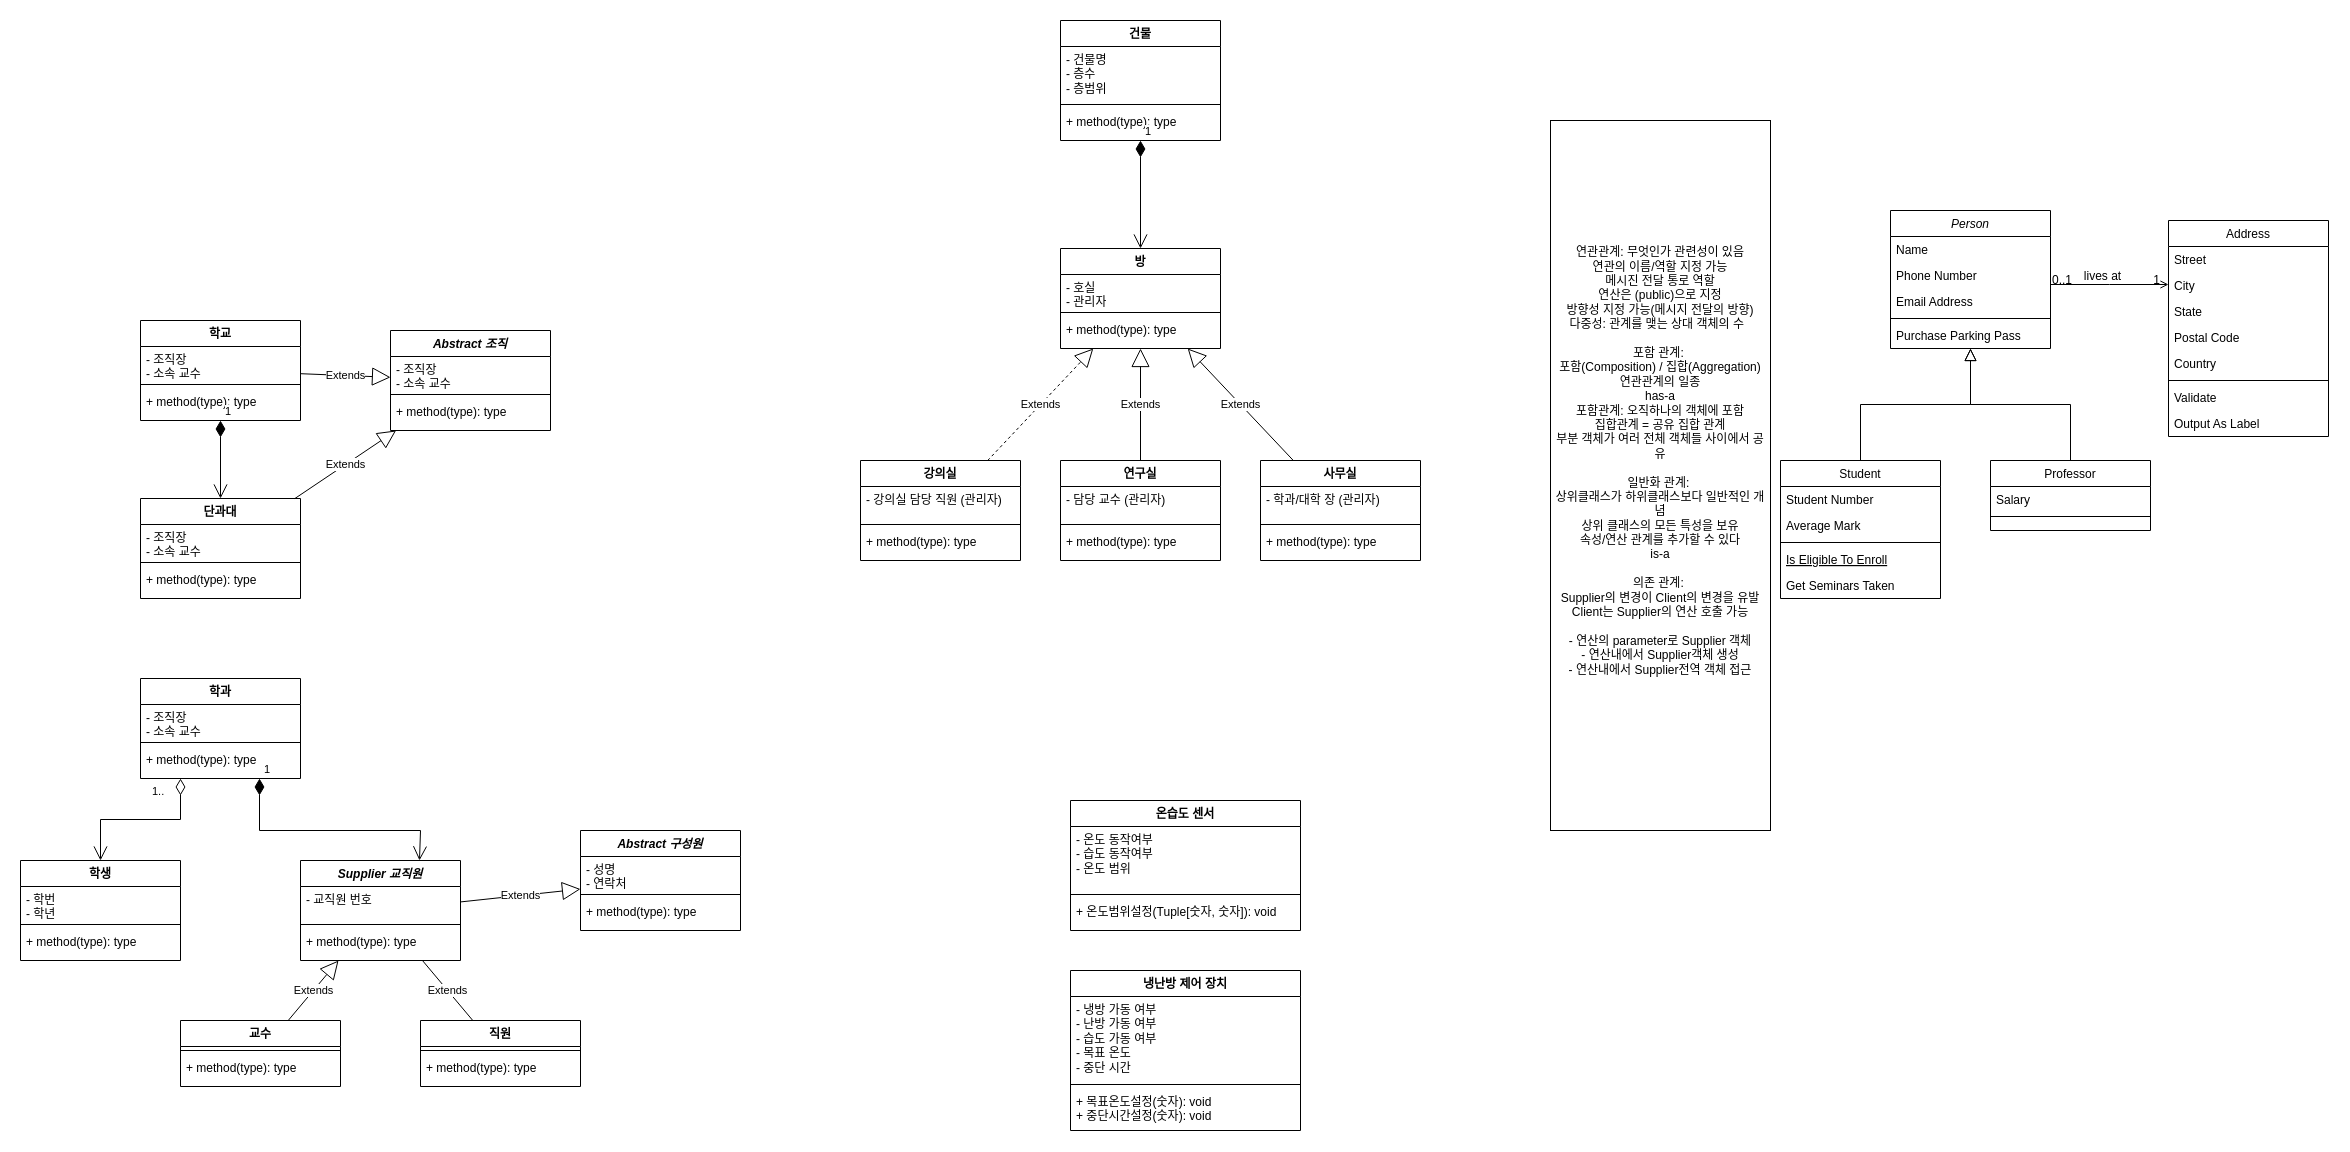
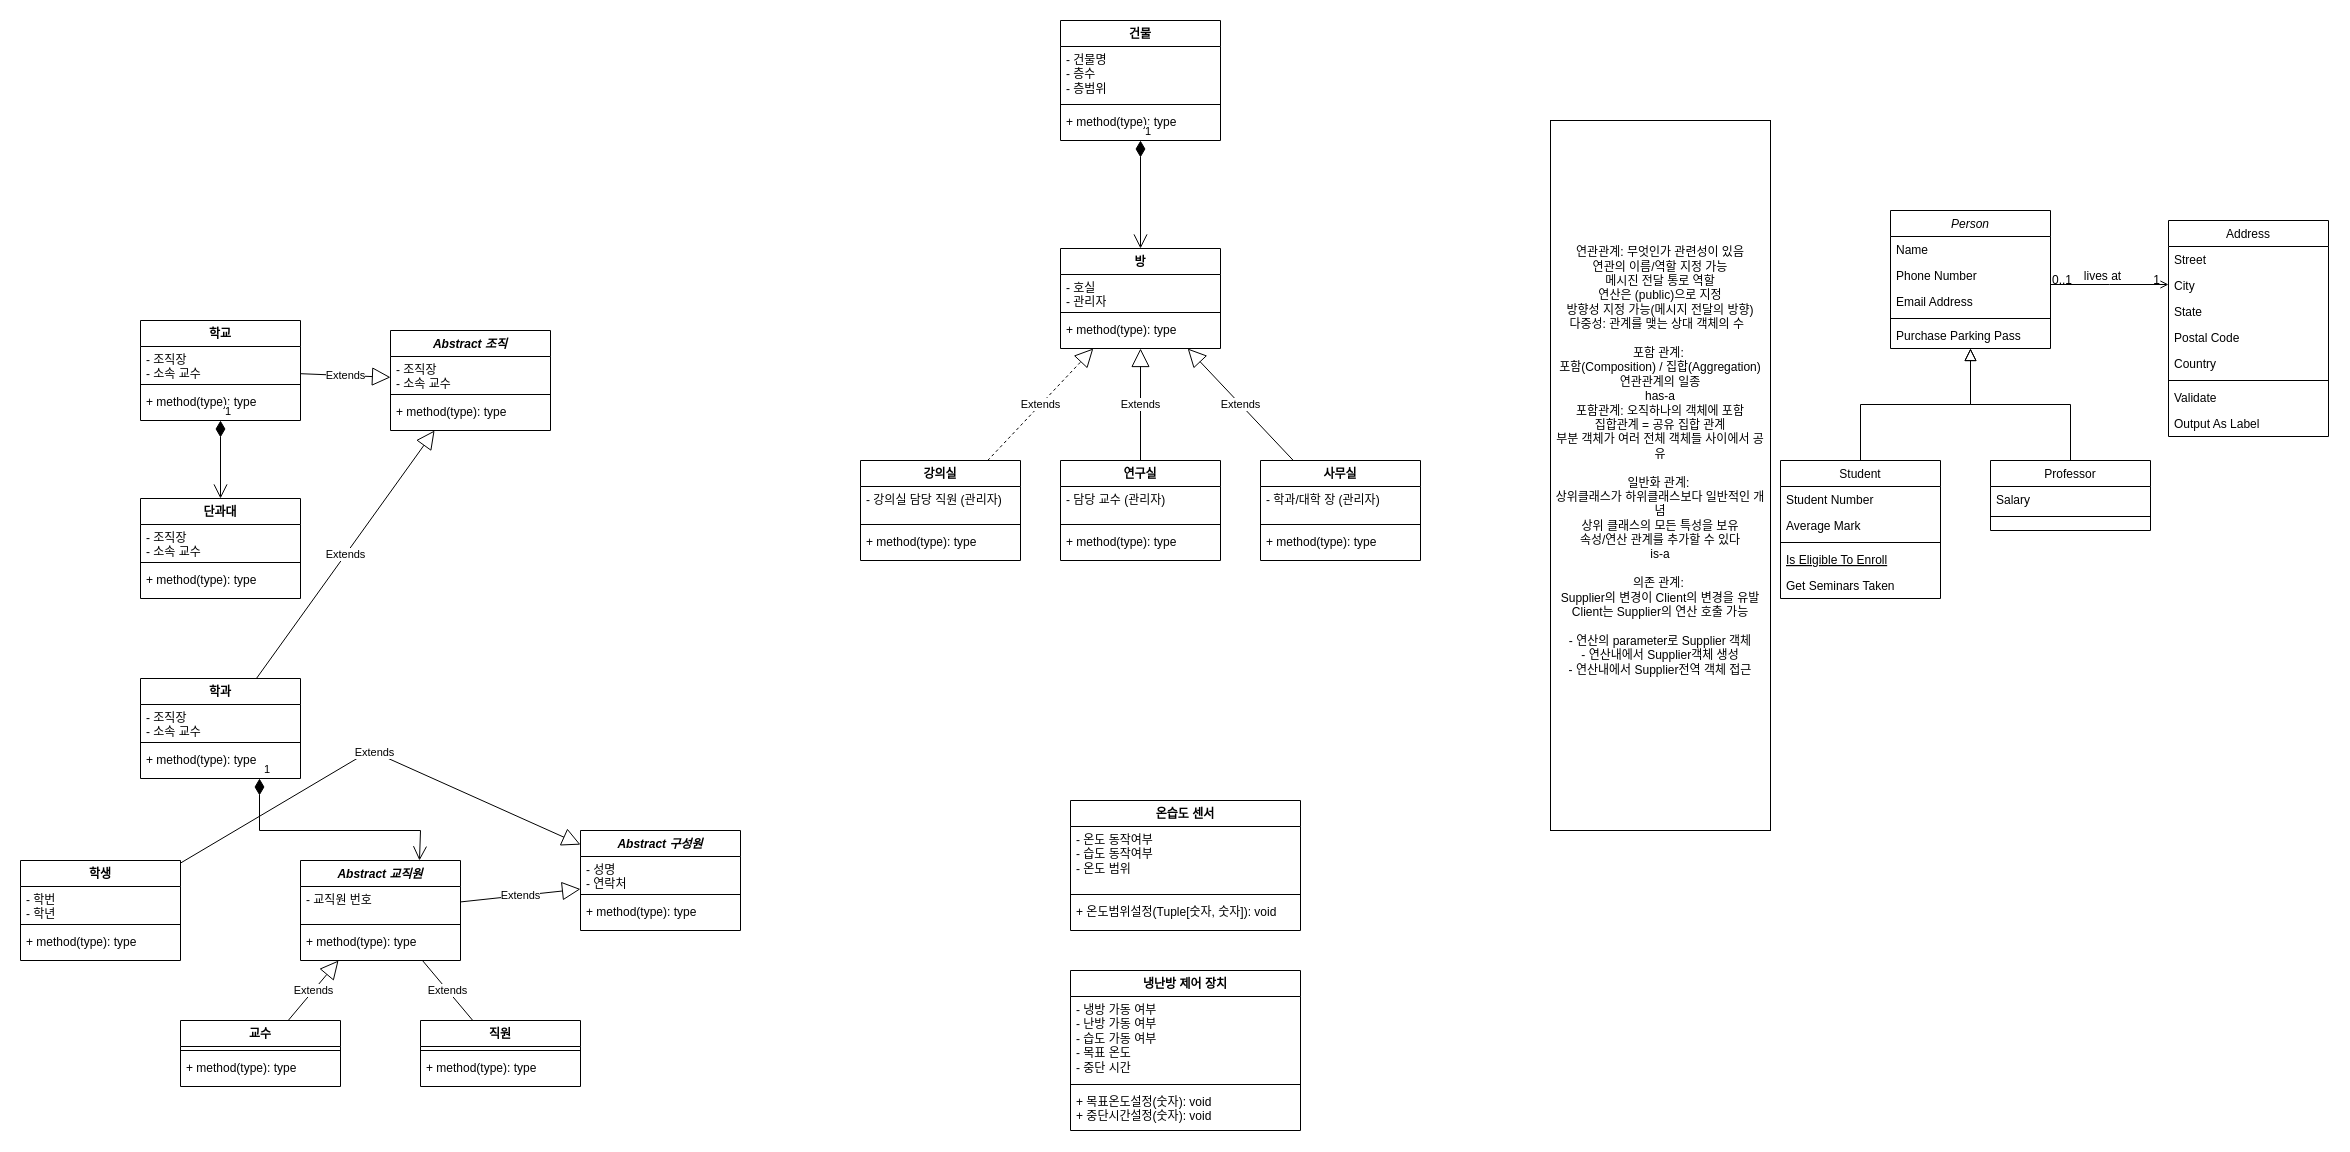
edge "단과대" -> "Abstract 조직": removed, label "Extends"
edge "학과" -> "Abstract 조직": added, label "Extends"
edge "학생" -> "Abstract 구성원": added, label "Extends"
edge "학과" -- "학생": removed, label "1.."
node "Supplier 교직원": label "Supplier 교직원" -> "Abstract 교직원"
